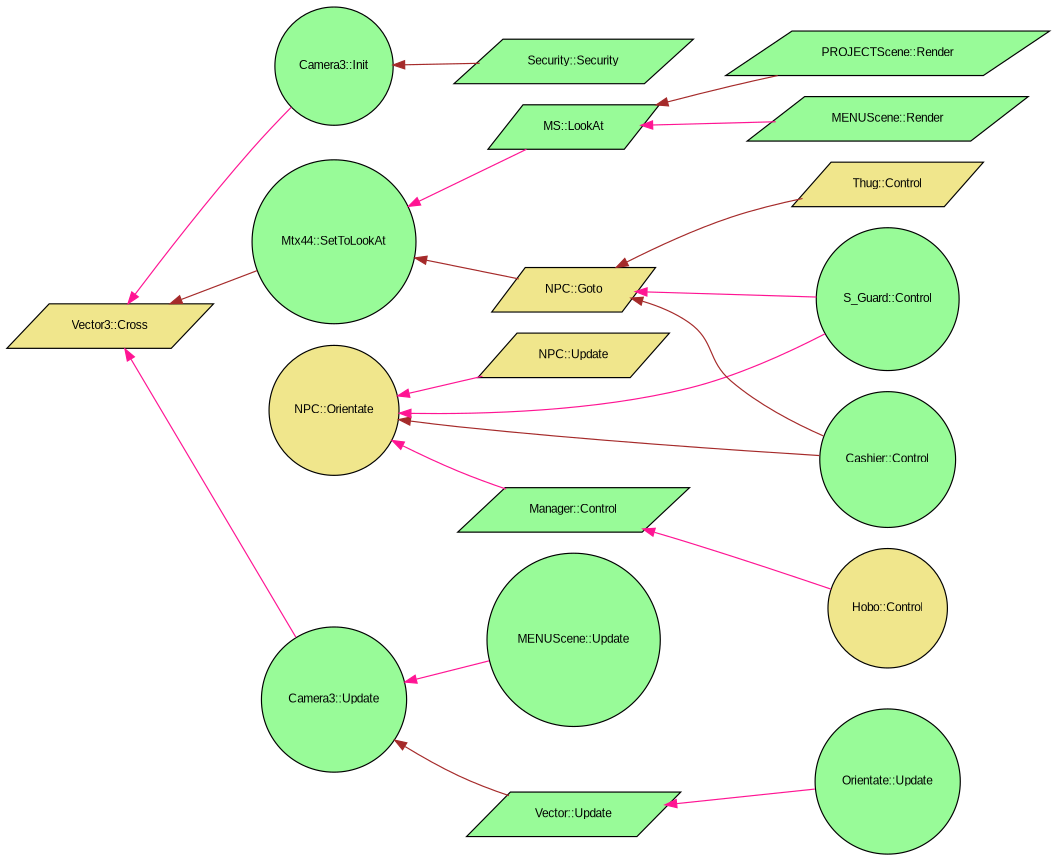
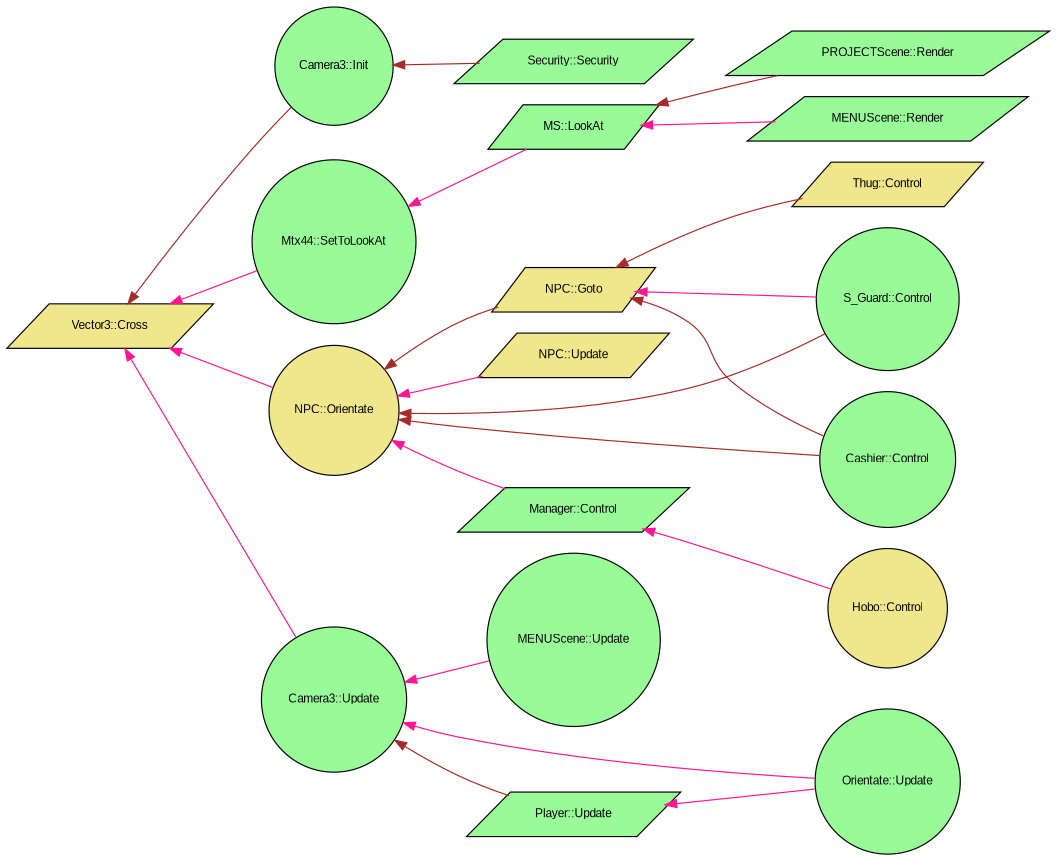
edge "Camera3::Init" -> "Vector3::Cross": color deeppink -> brown
edge "NPC::Goto" -> "Mtx44::SetToLookAt": now "NPC::Goto" -> "NPC::Orientate"
edge "Mtx44::SetToLookAt" -> "Vector3::Cross": color brown -> deeppink
edge "NPC::Orientate" -> "Vector3::Cross": added
edge "S_Guard::Control" -> "NPC::Orientate": color deeppink -> brown
edge "Orientate::Update" -> "Camera3::Update": added
node "Vector::Update": label "Vector::Update" -> "Player::Update"
